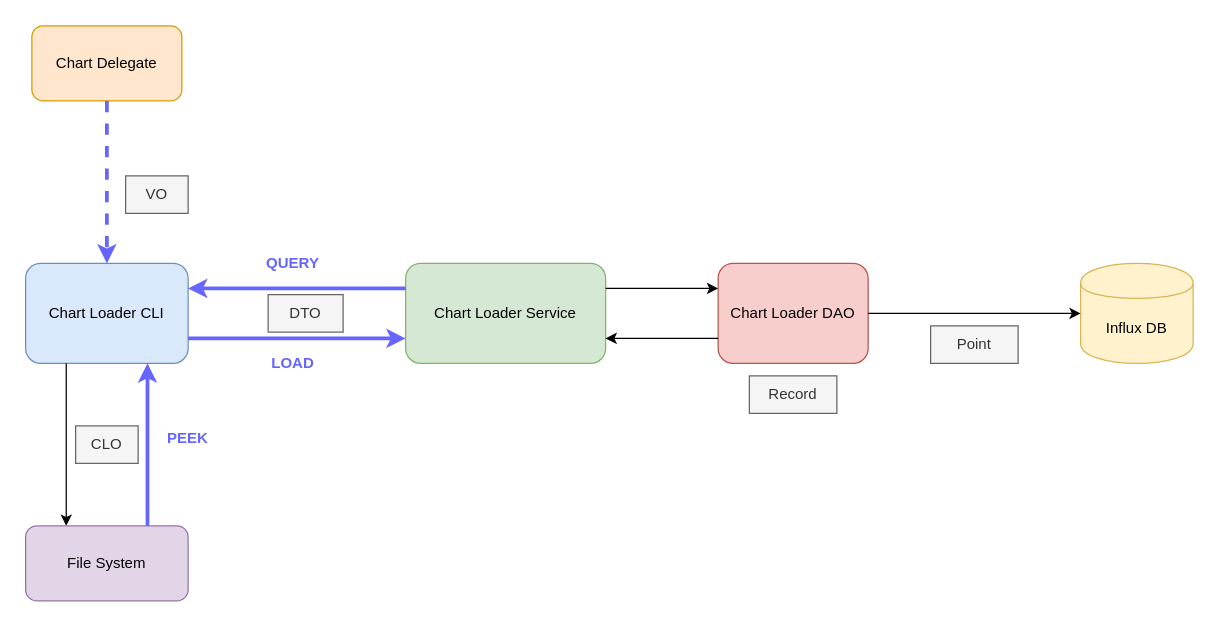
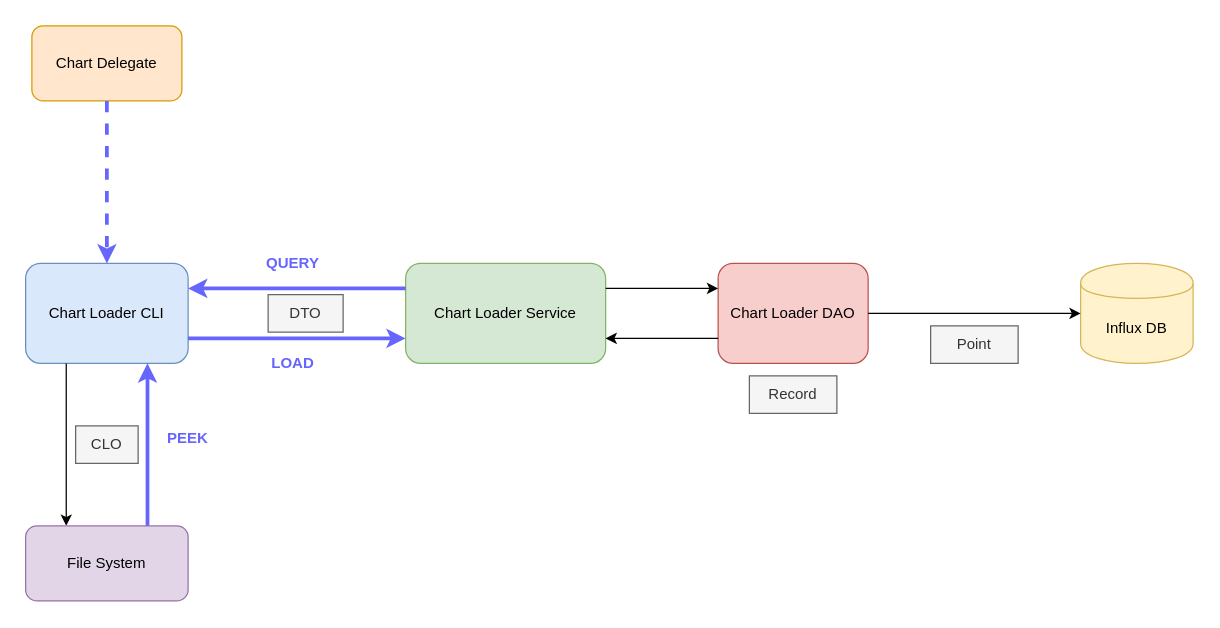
node "VO": removed
